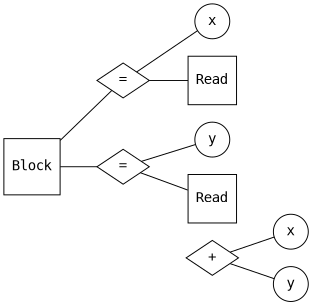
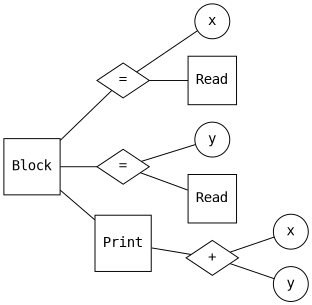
node "Print": added
